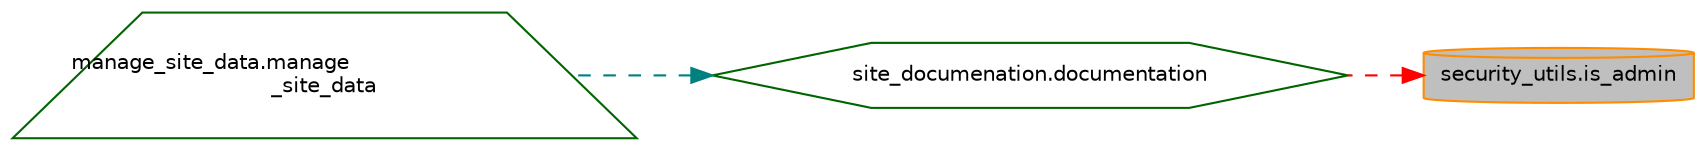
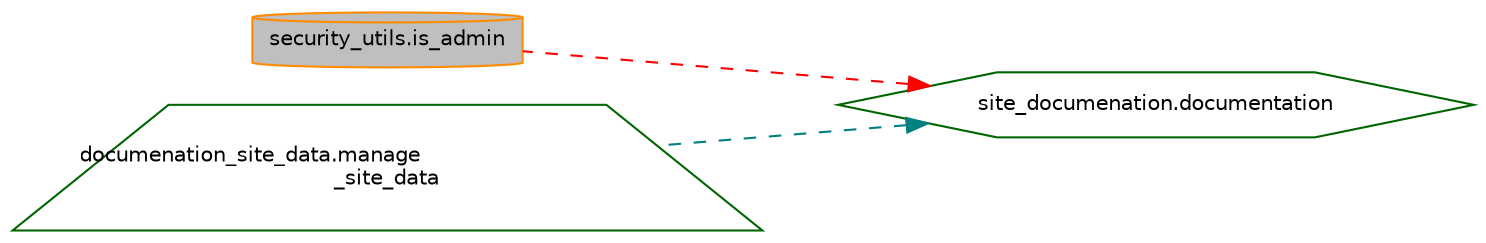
node "manage_site_data.manage _site_data": label "manage_site_data.manage _site_data" -> "documenation_site_data.manage _site_data"
edge "site_documenation.documentation" -> "security_utils.is_admin": reversed
